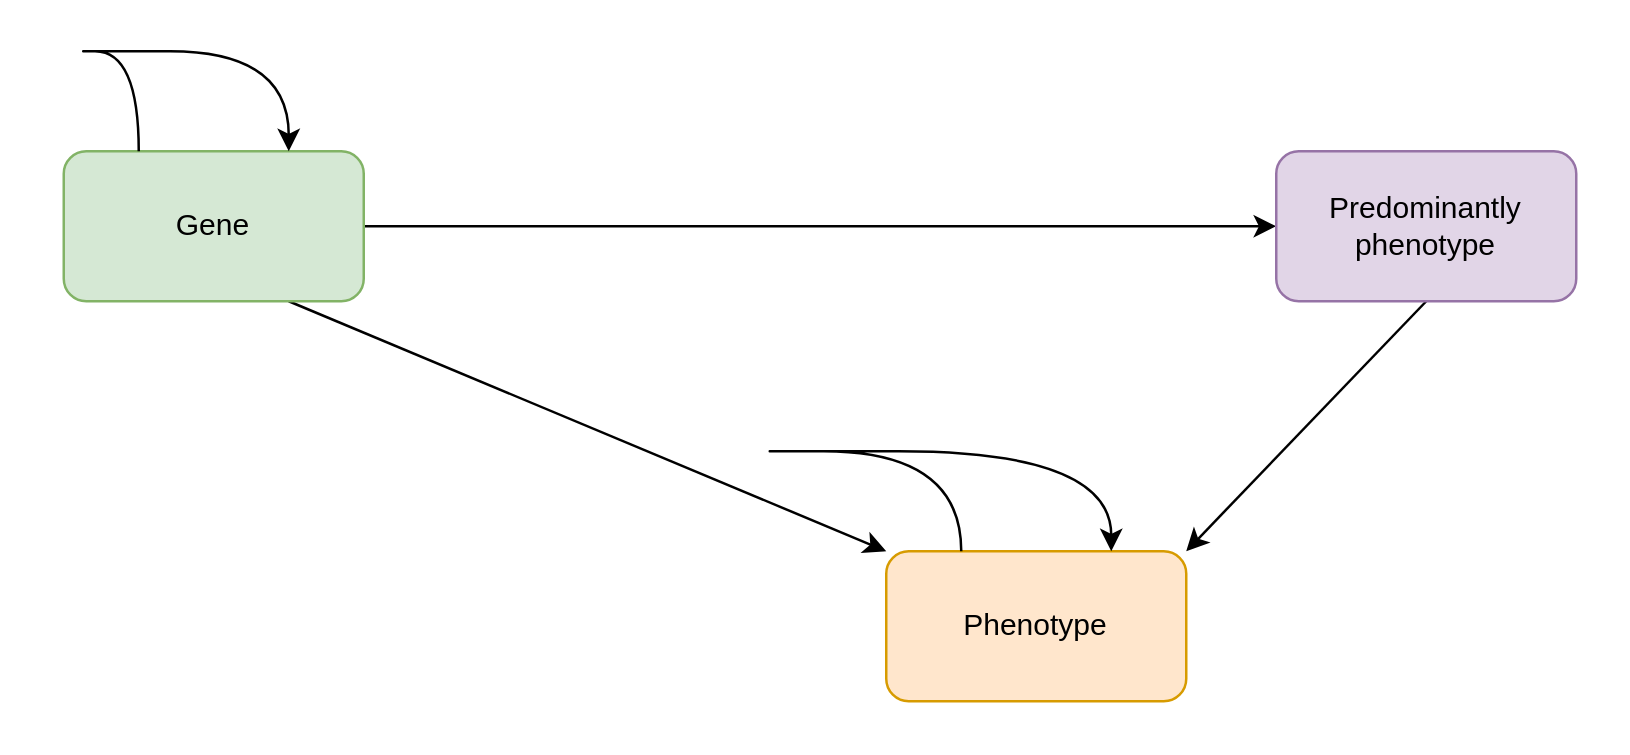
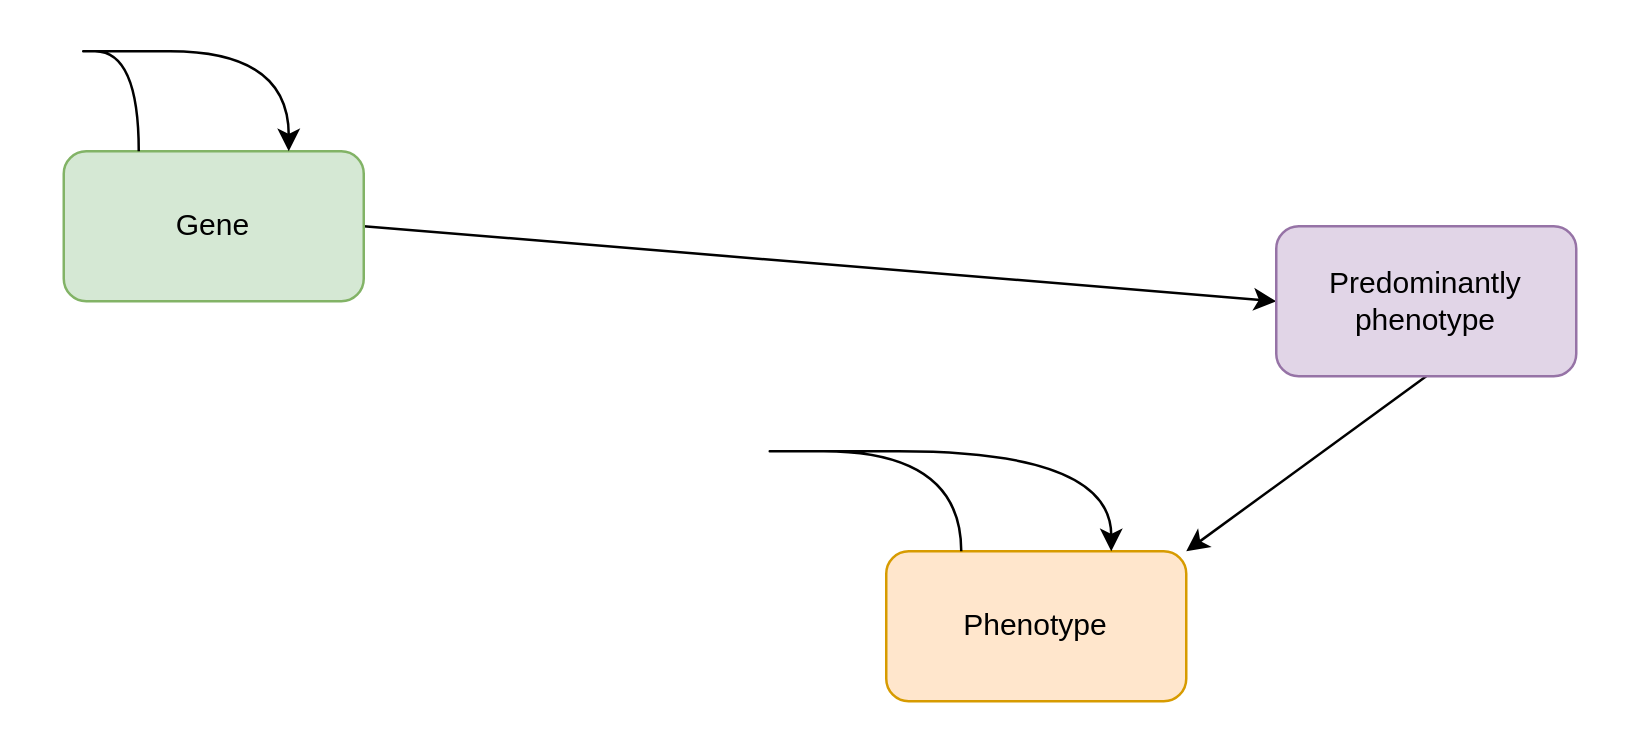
node "Predominantly phenotype": moved (1426, 226) -> (1426, 301)
edge "Gene" -> "Phenotype": removed
